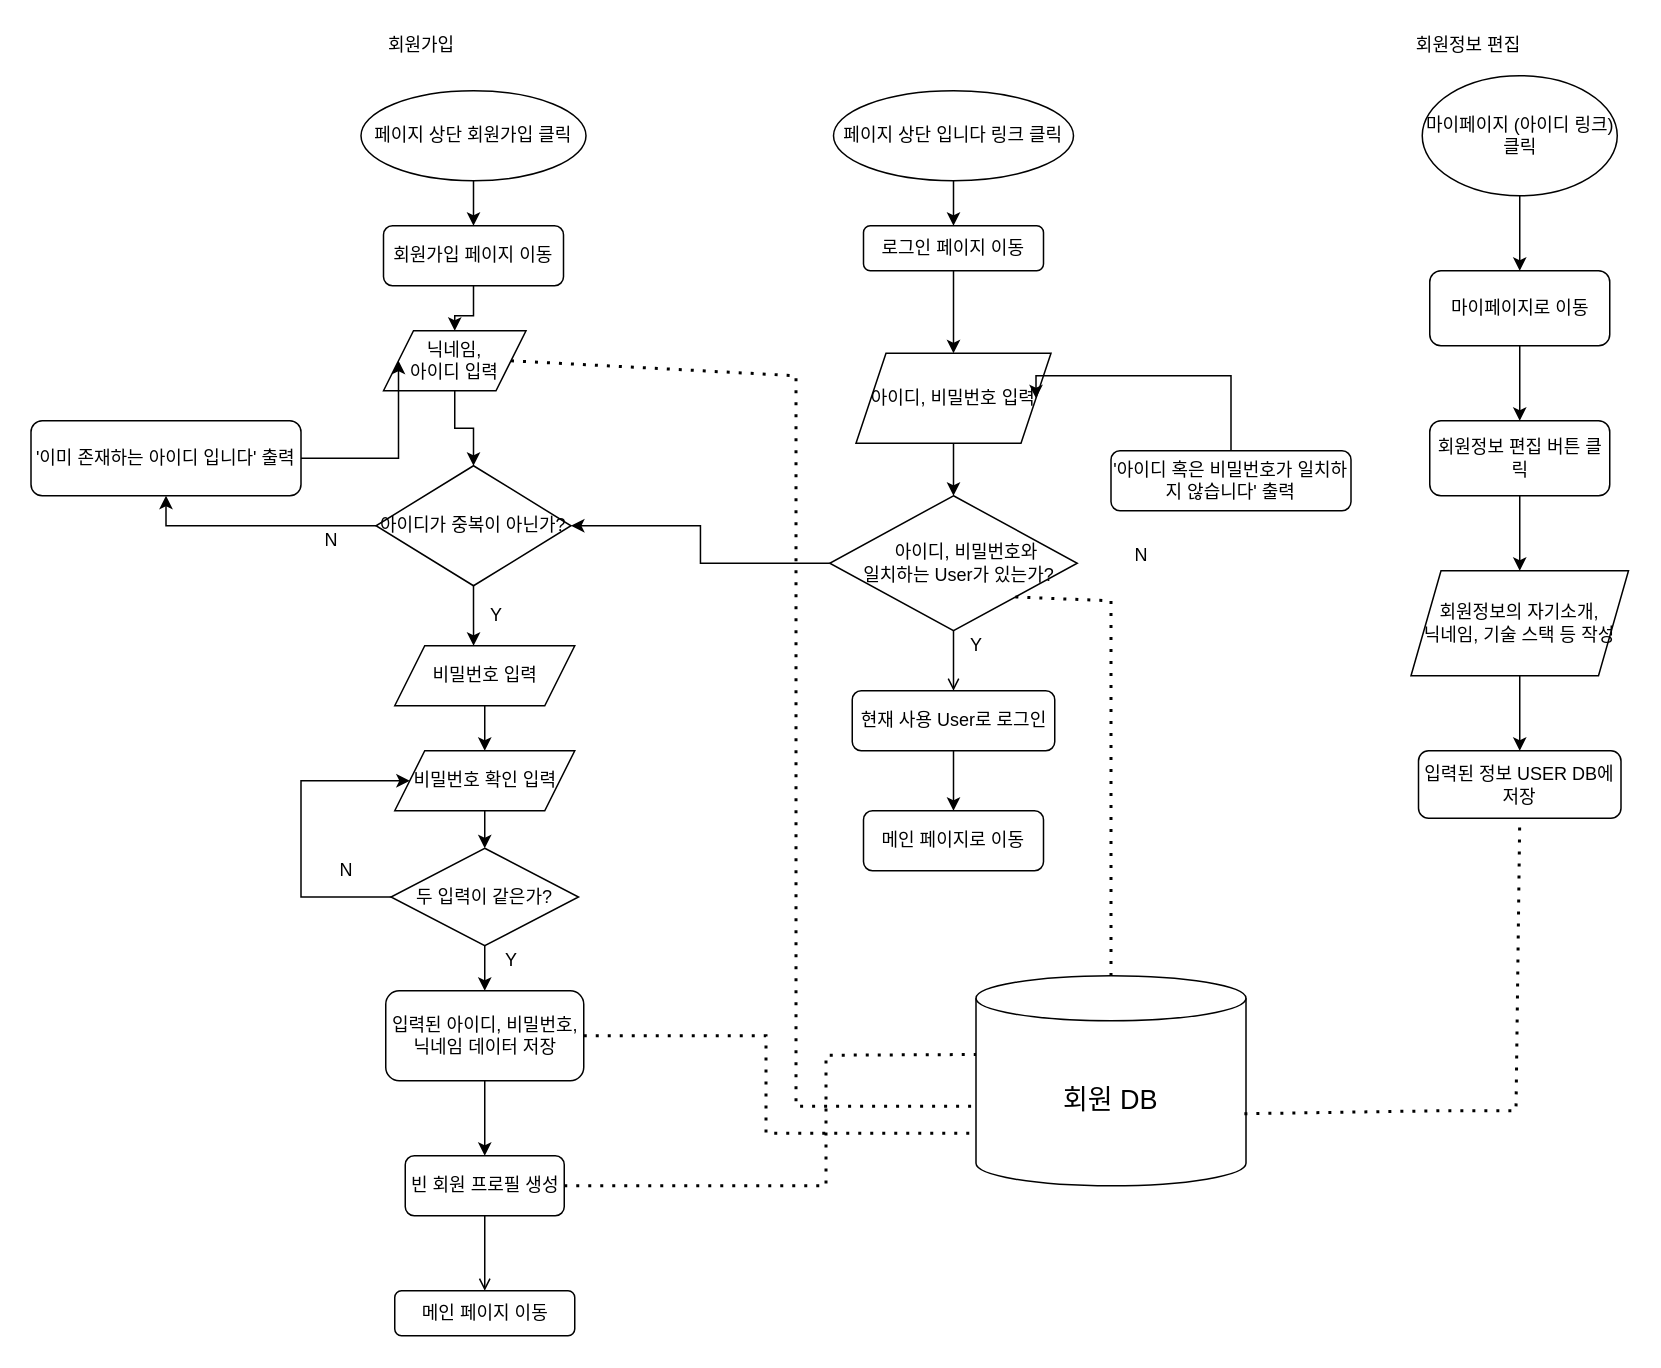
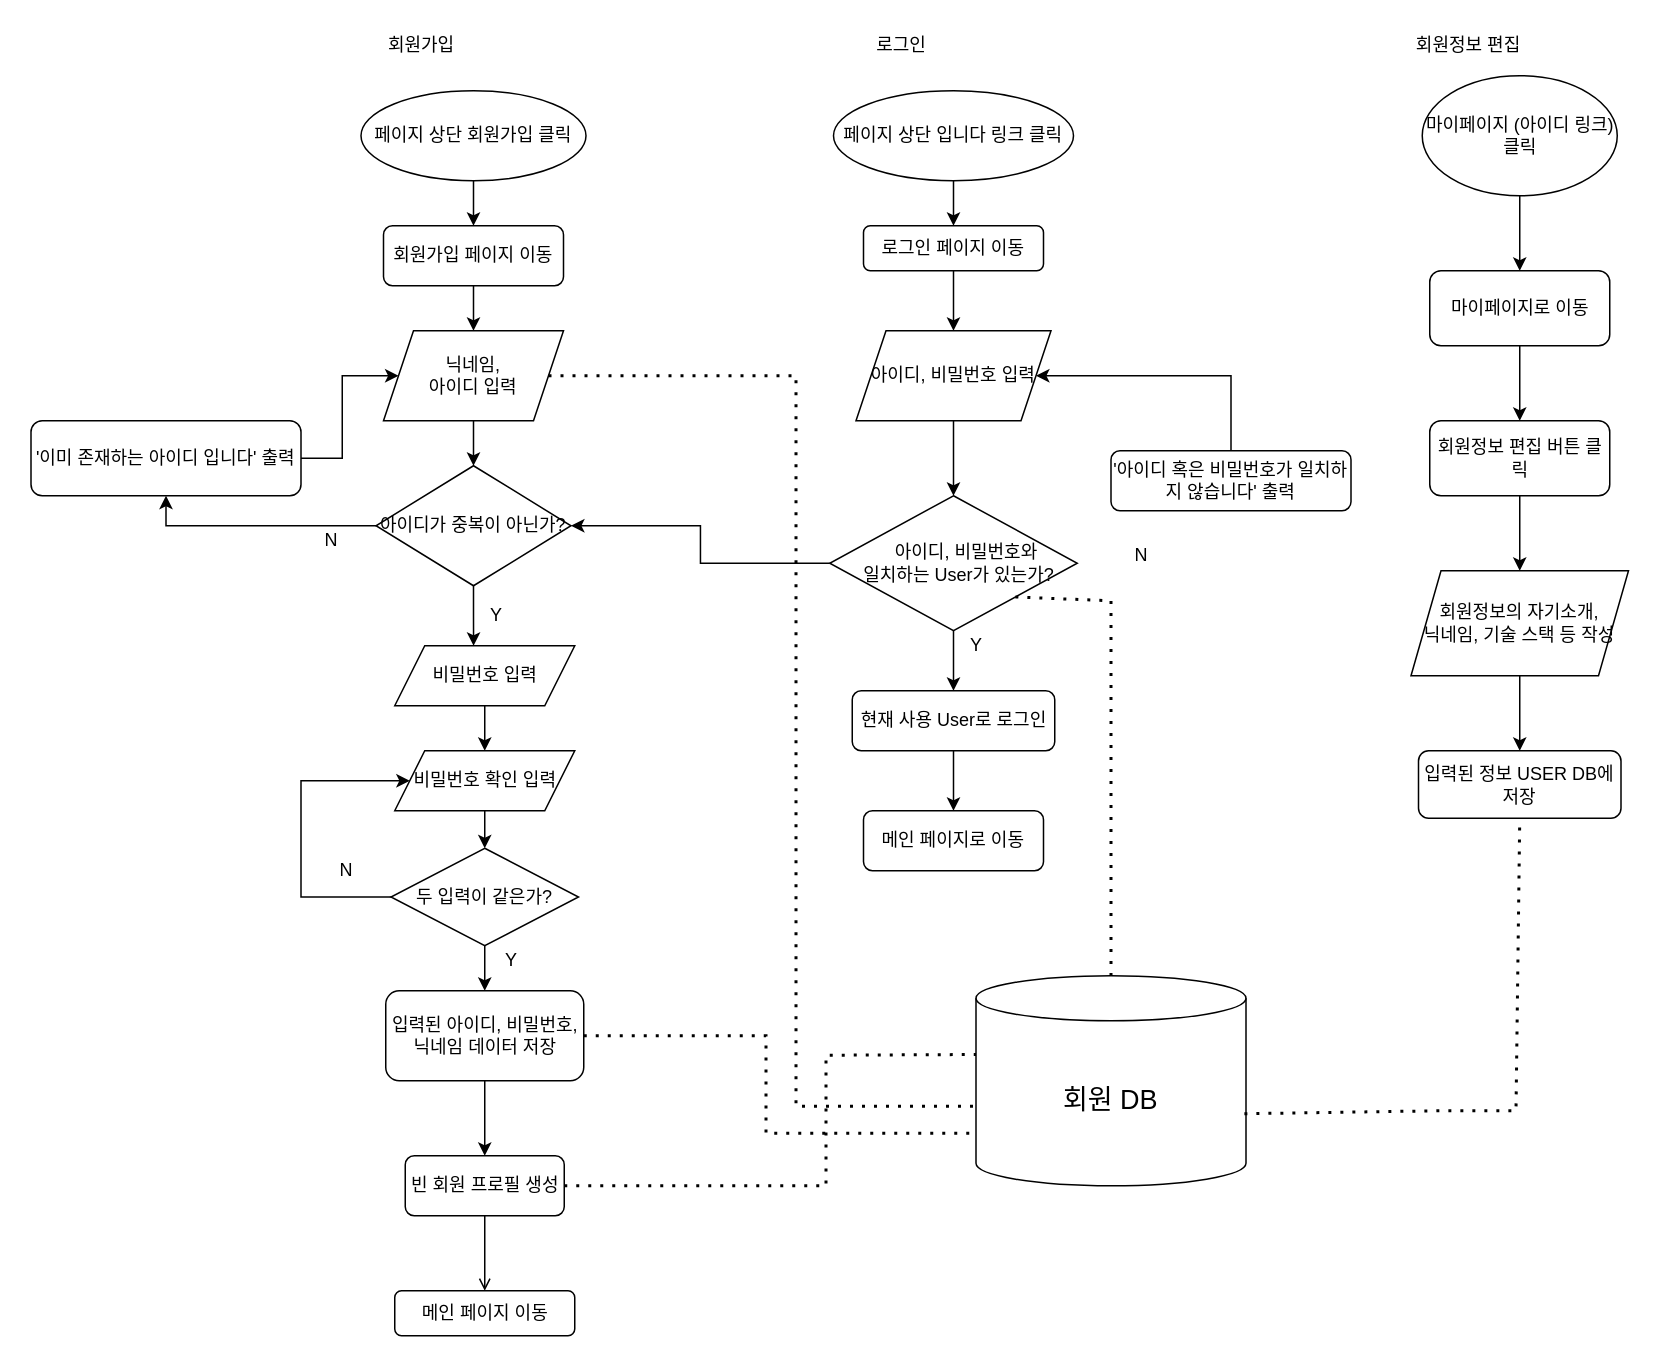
node "로그인": added
node "닉네임, 아이디 입력": size 143x60 -> 180x90
node "아이디, 비밀번호 입력": moved (953, 398) -> (953, 376)
edge "아이디, 비밀번호와 일치하는 User가 있는가?" -> "현재 사용 User로 로그인": arrowhead open -> classic
